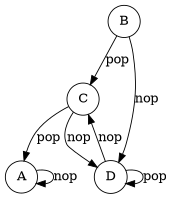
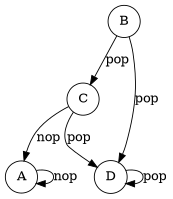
edge "B" -> "D": label "nop" -> "pop"
edge "C" -> "A": label "pop" -> "nop"
edge "C" -> "D": label "nop" -> "pop"
edge "D" -> "C": removed, label "nop"
